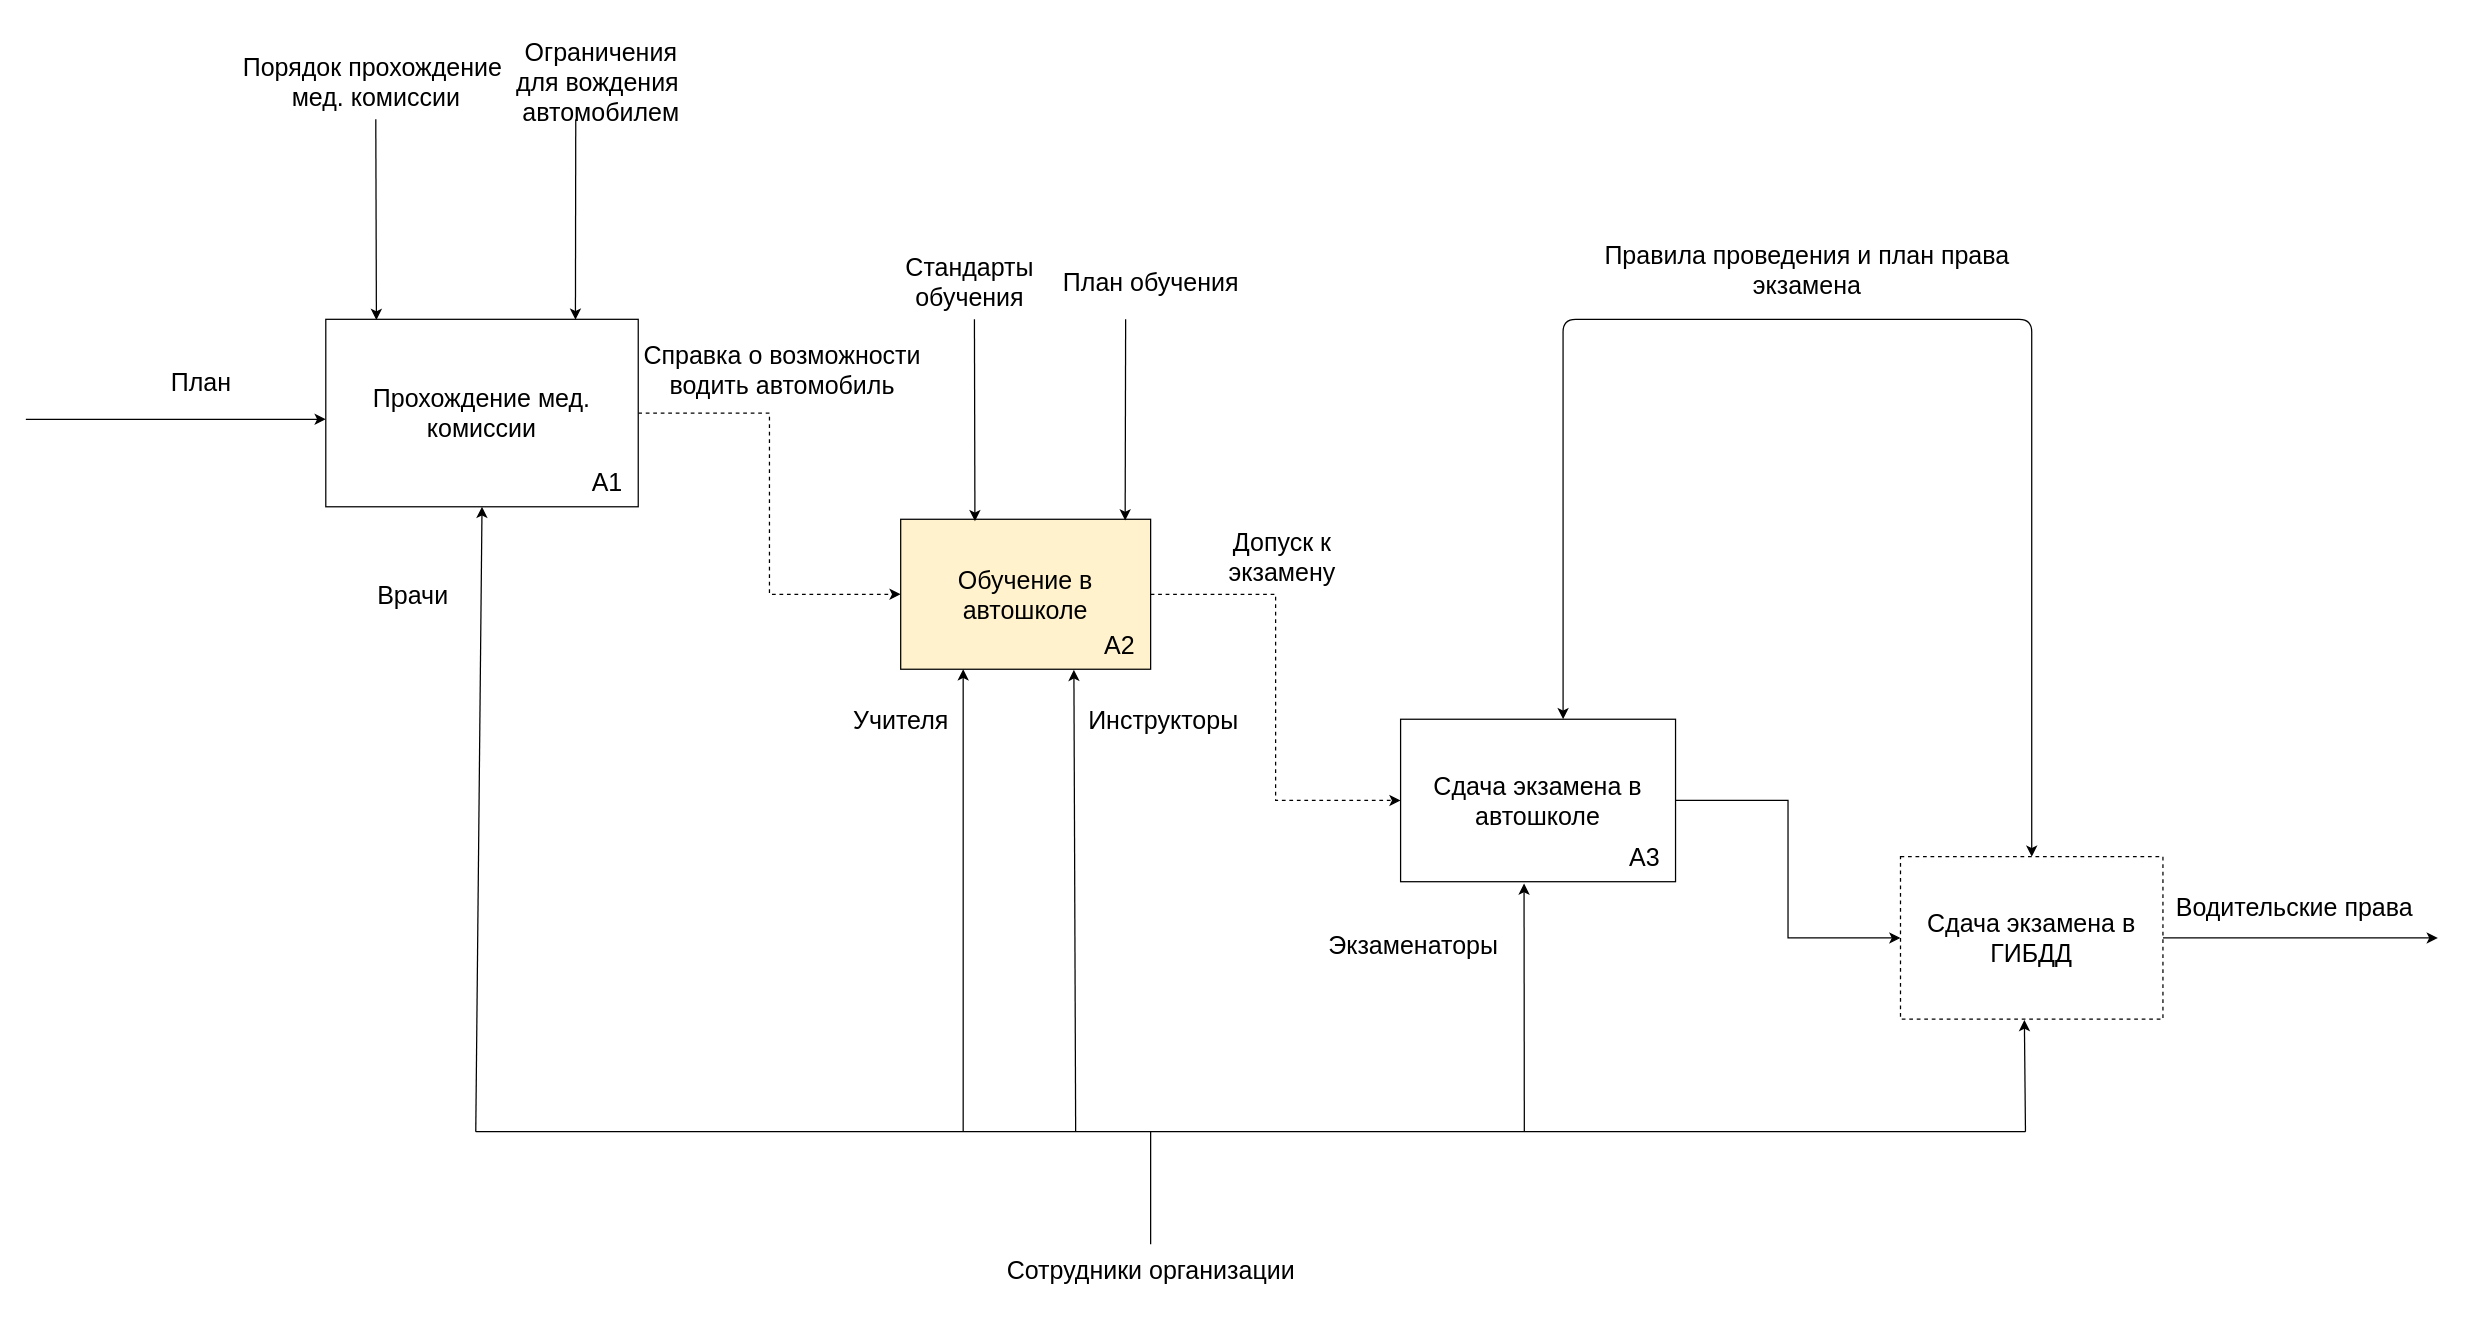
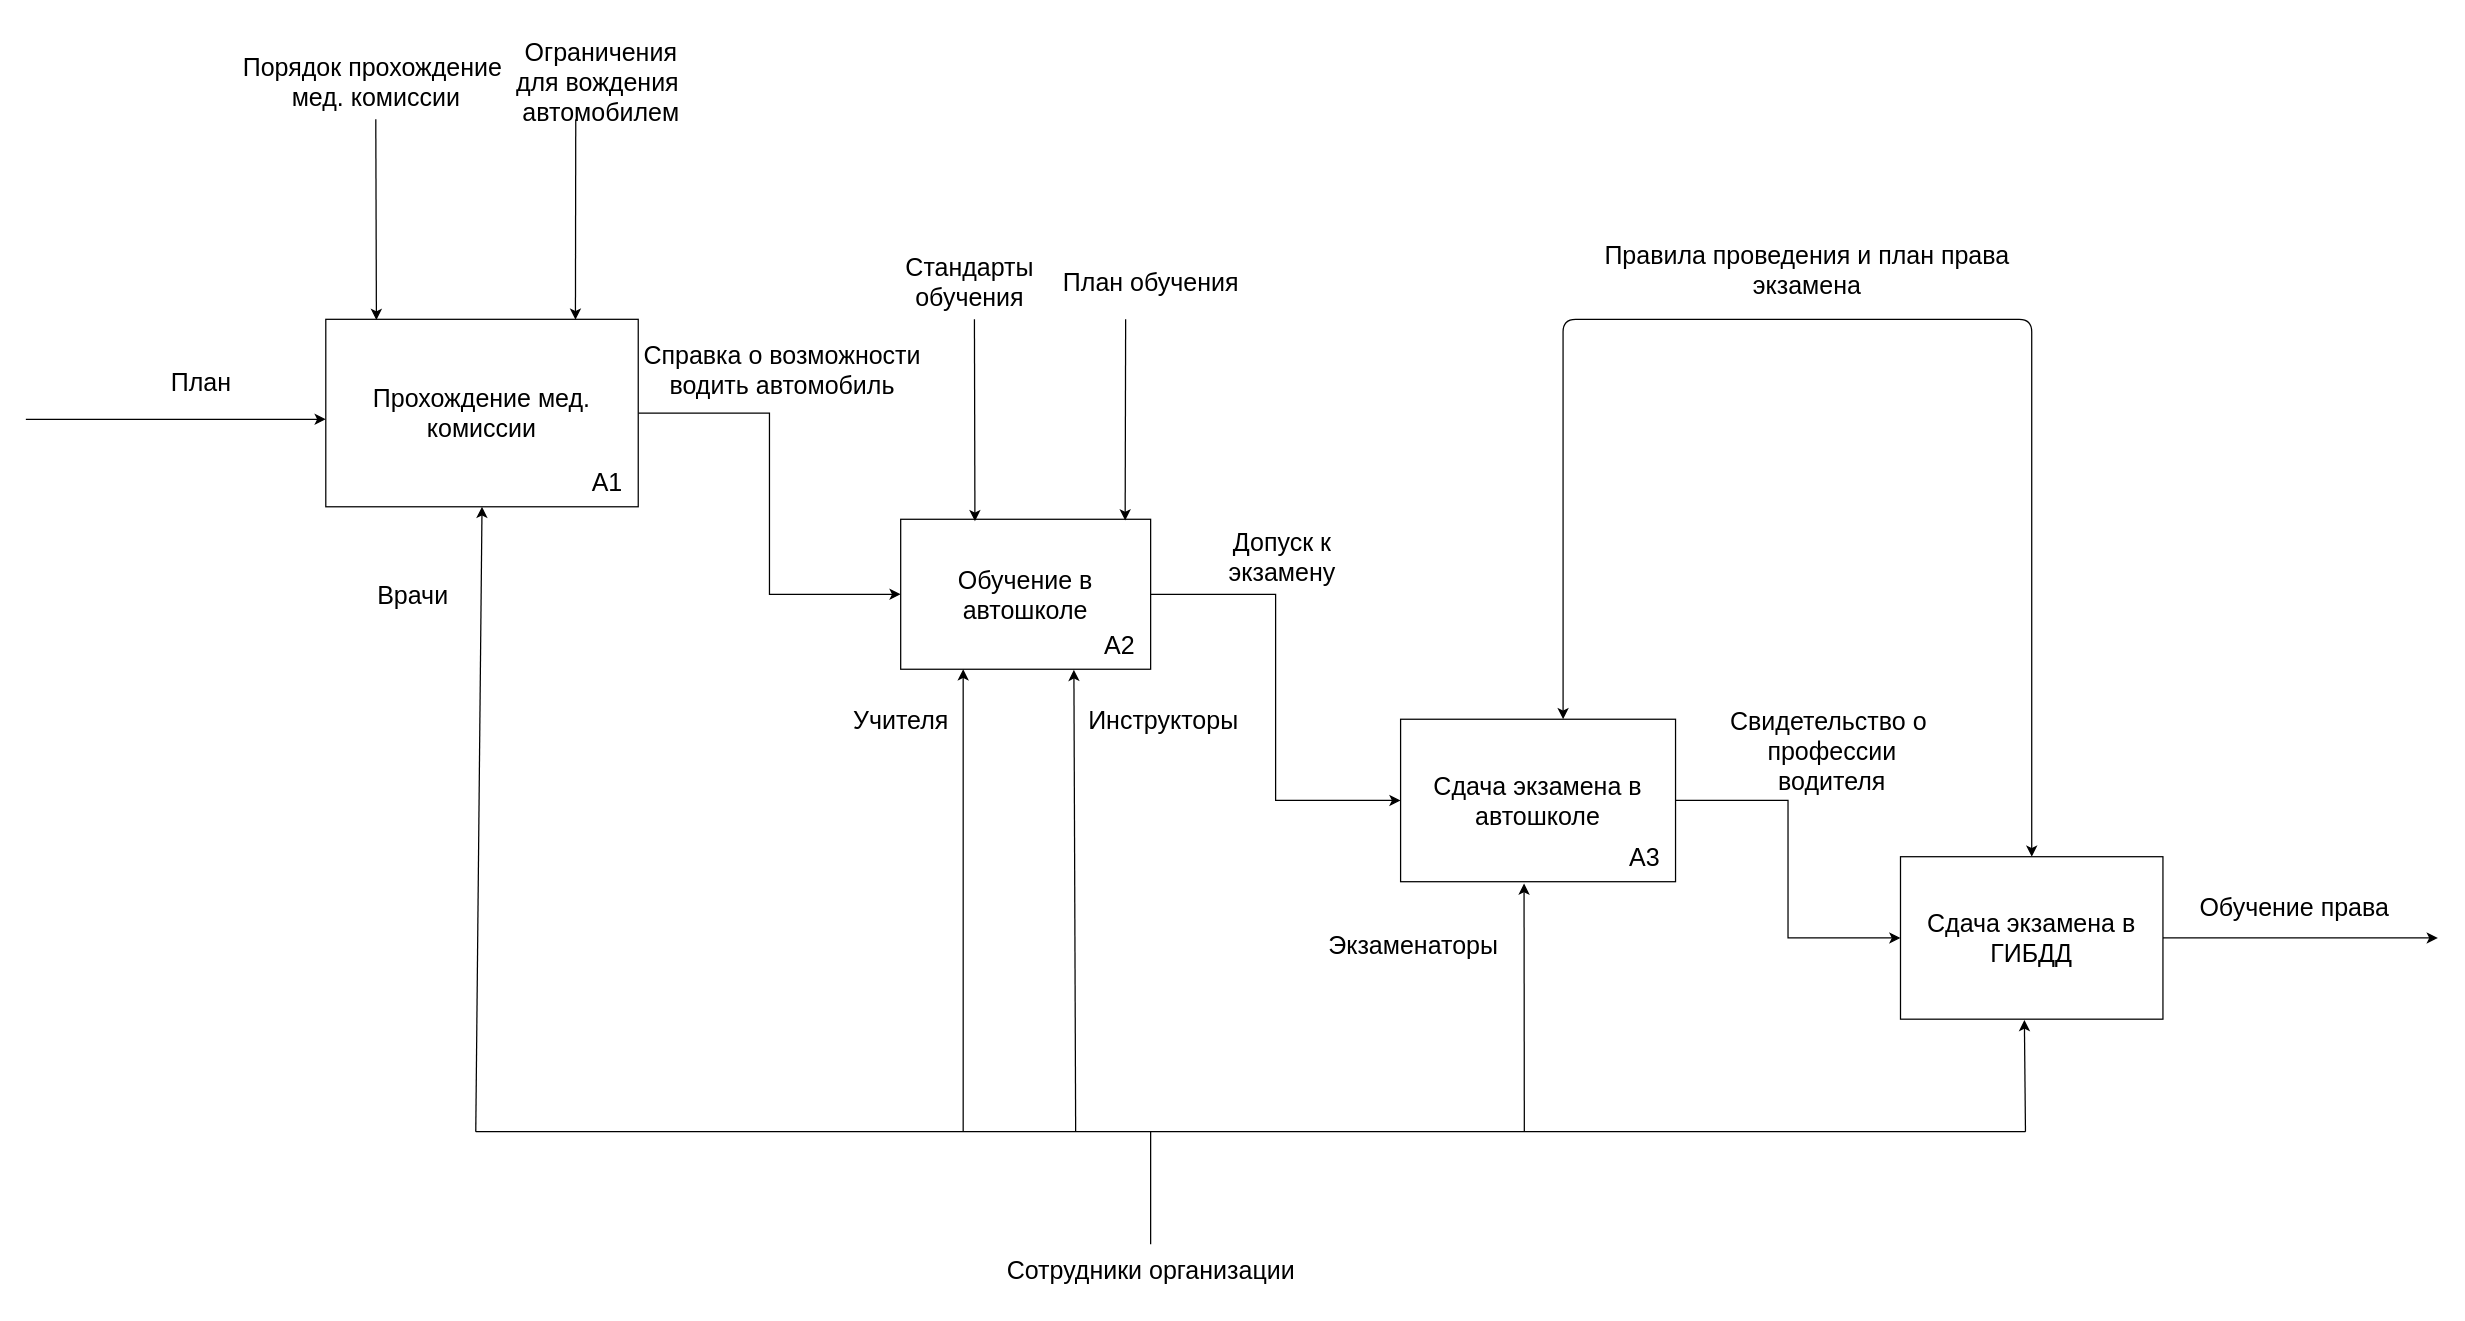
edge "Прохождение мед. комиссии" -> "Обучение в автошколе": style dashed -> solid
node "Обучение в автошколе": fillcolor #fff2cc -> #ffffff
edge "Обучение в автошколе" -> "Сдача экзамена в автошколе": style dashed -> solid
node "Свидетельство о профессии водителя": added
node "Водительские права": label "Водительские права" -> "Обучение права"
node "Сдача экзамена в ГИБДД": style dashed -> solid
